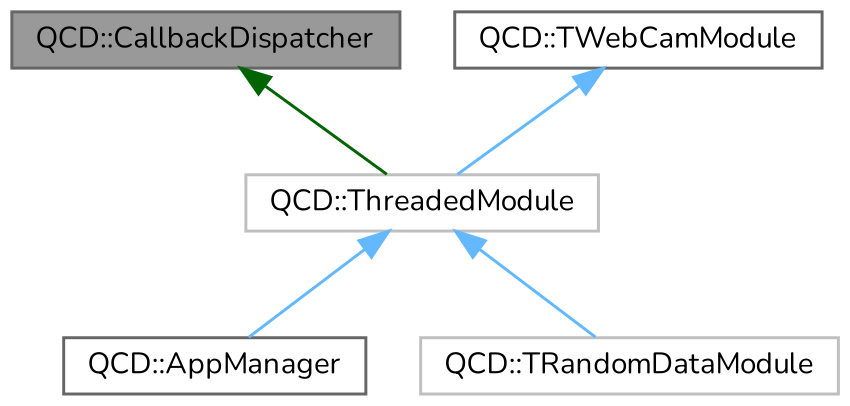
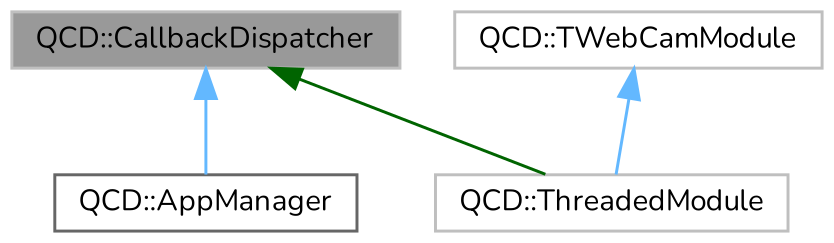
node "QCD::CallbackDispatcher": color gray40 -> grey75
node "QCD::TWebCamModule": color gray40 -> grey75
edge "QCD::AppManager" -> "QCD::ThreadedModule": now "QCD::AppManager" -> "QCD::CallbackDispatcher"
node "QCD::TRandomDataModule": removed
